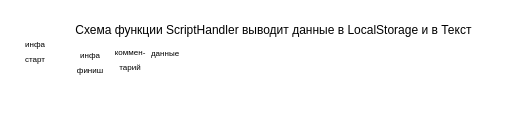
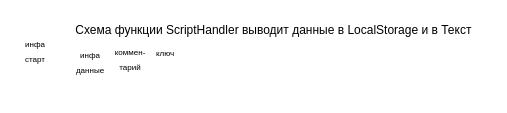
node "данные": label "данные" -> "ключ"
node "инфа финиш": label "инфа финиш" -> "инфа данные"
